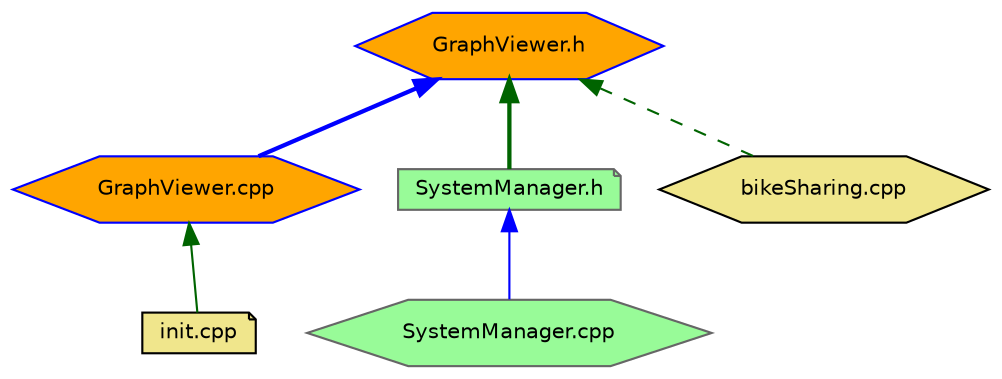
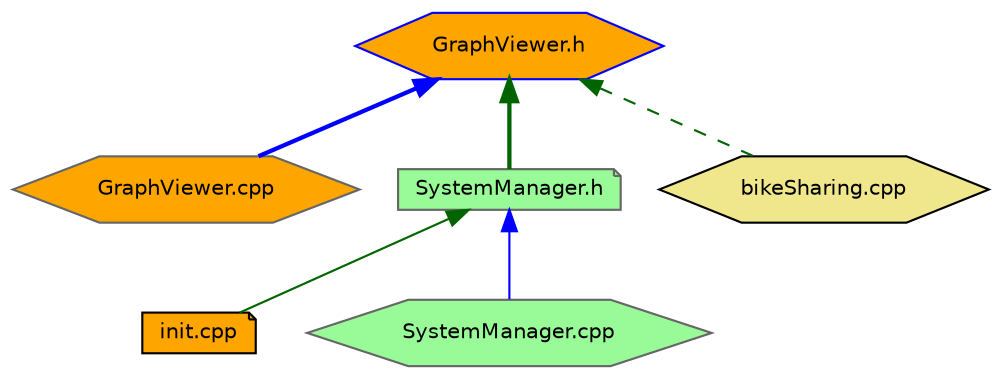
node "GraphViewer.cpp": color blue -> gray40
edge "init.cpp" -> "GraphViewer.cpp": now "init.cpp" -> "SystemManager.h"
node "init.cpp": fillcolor khaki -> orange
